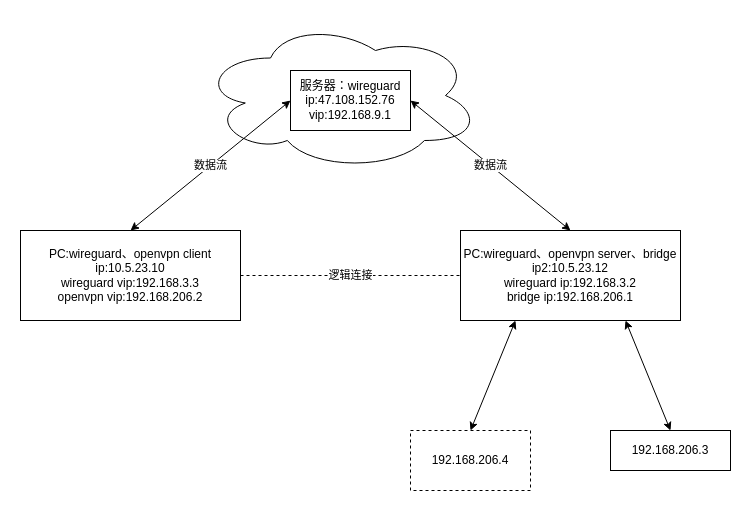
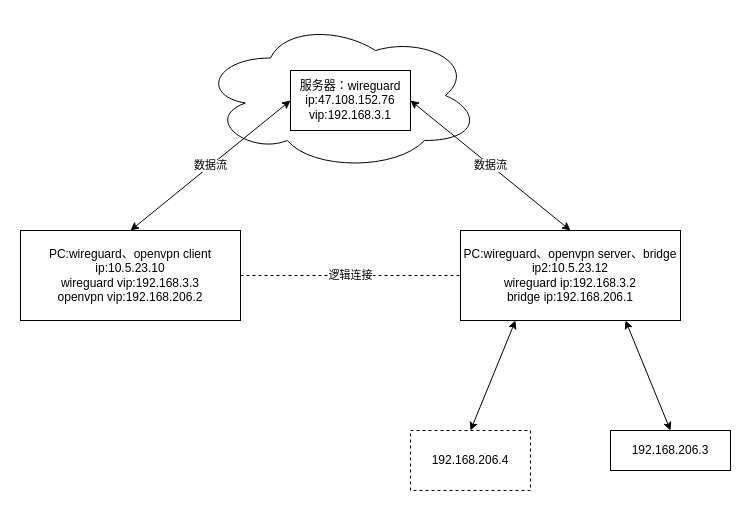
node "服务器：wireguard ip:47.108.152.76 vip:192.168.9.1": label "服务器：wireguard ip:47.108.152.76 vip:192.168.9.1" -> "服务器：wireguard ip:47.108.152.76 vip:192.168.3.1"
